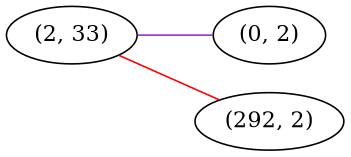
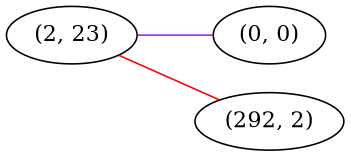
node "(2, 33)": label "(2, 33)" -> "(2, 23)"
node "(0, 2)": label "(0, 2)" -> "(0, 0)"
